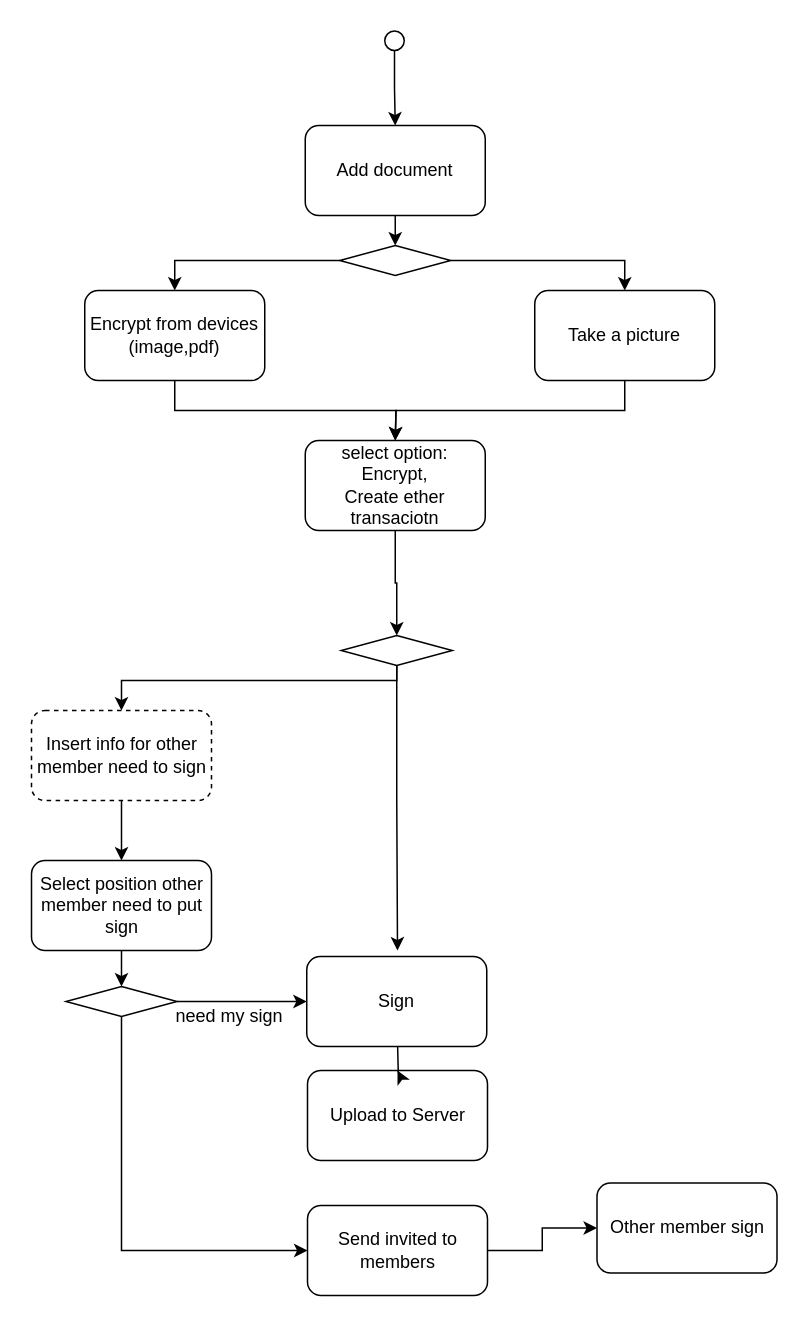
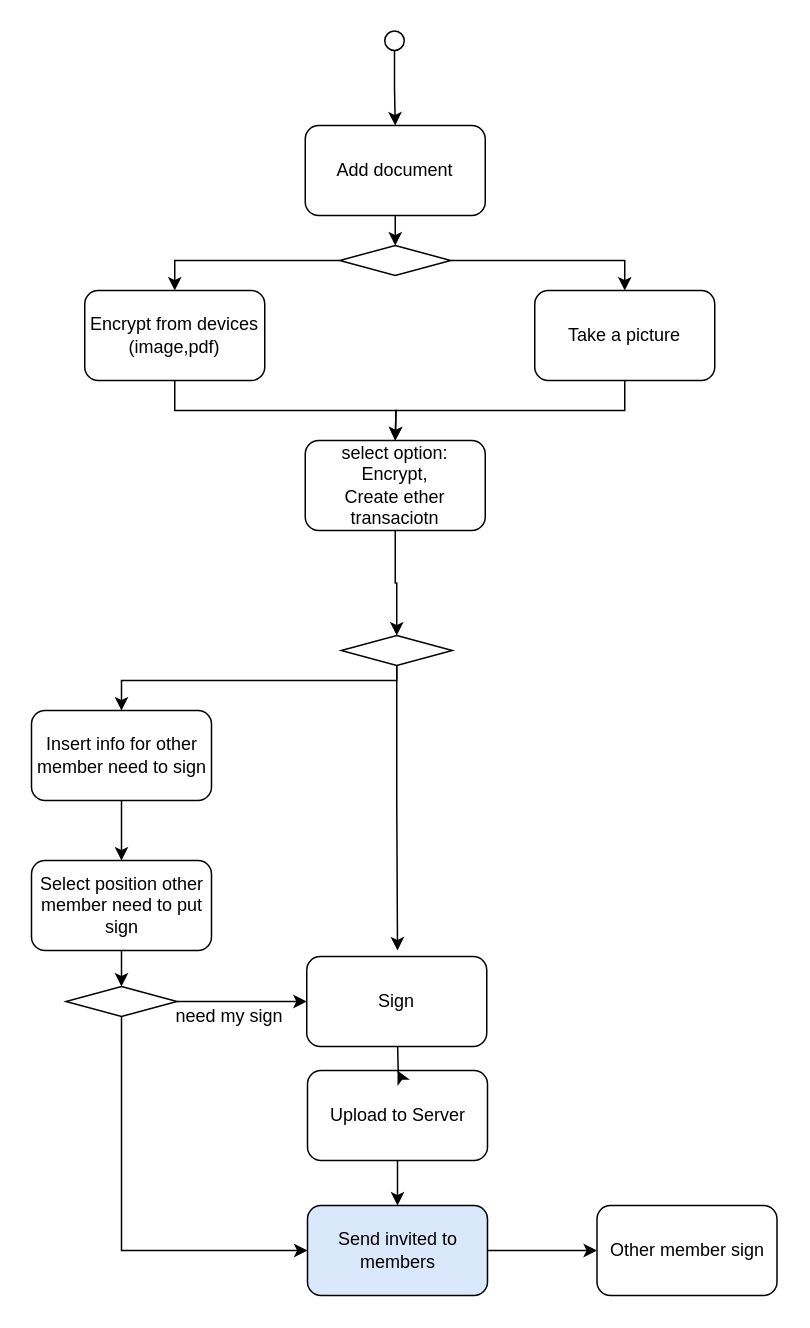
node "Insert info for other member need to sign": style dashed -> solid
edge "Upload to Server" -> "Send invited to members": added
node "Other member sign": moved (687, 1228) -> (687, 1250)
node "Send invited to members": fillcolor #ffffff -> #dae8fc
